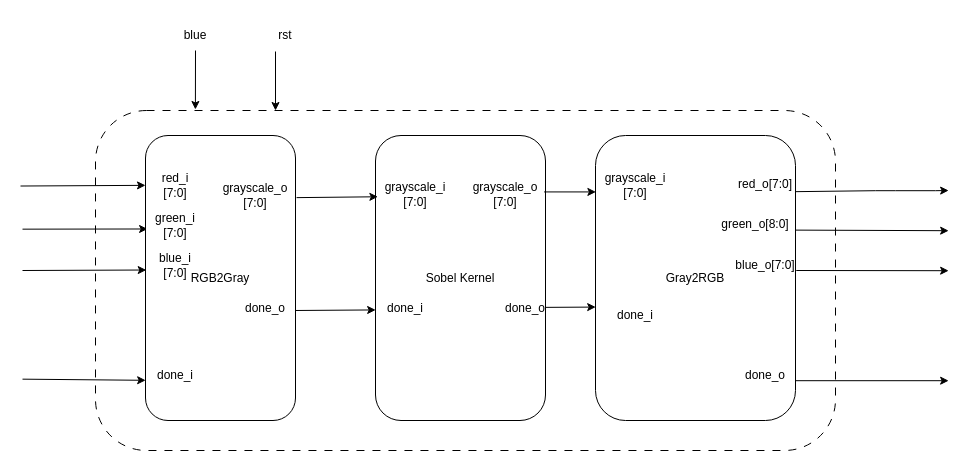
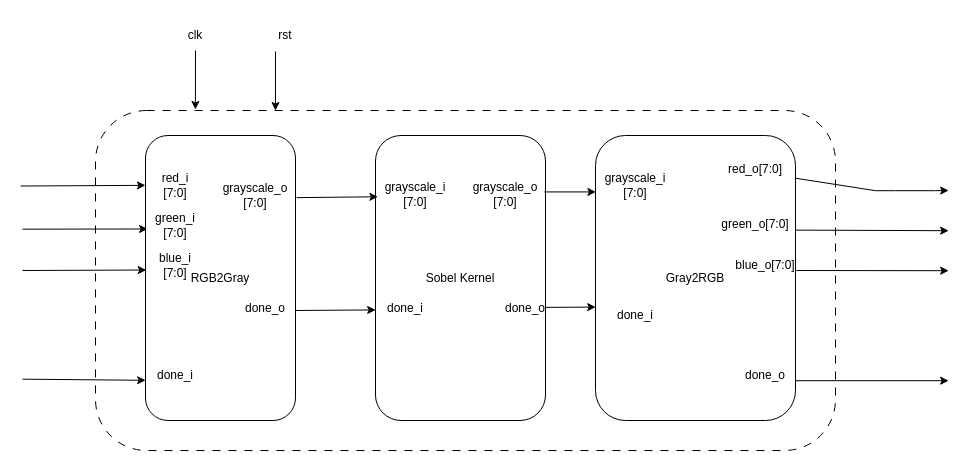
node "blue": label "blue" -> "clk"
node "red_o[7:0]": moved (766, 184) -> (756, 169)
node "green_o[8:0]": label "green_o[8:0]" -> "green_o[7:0]"
